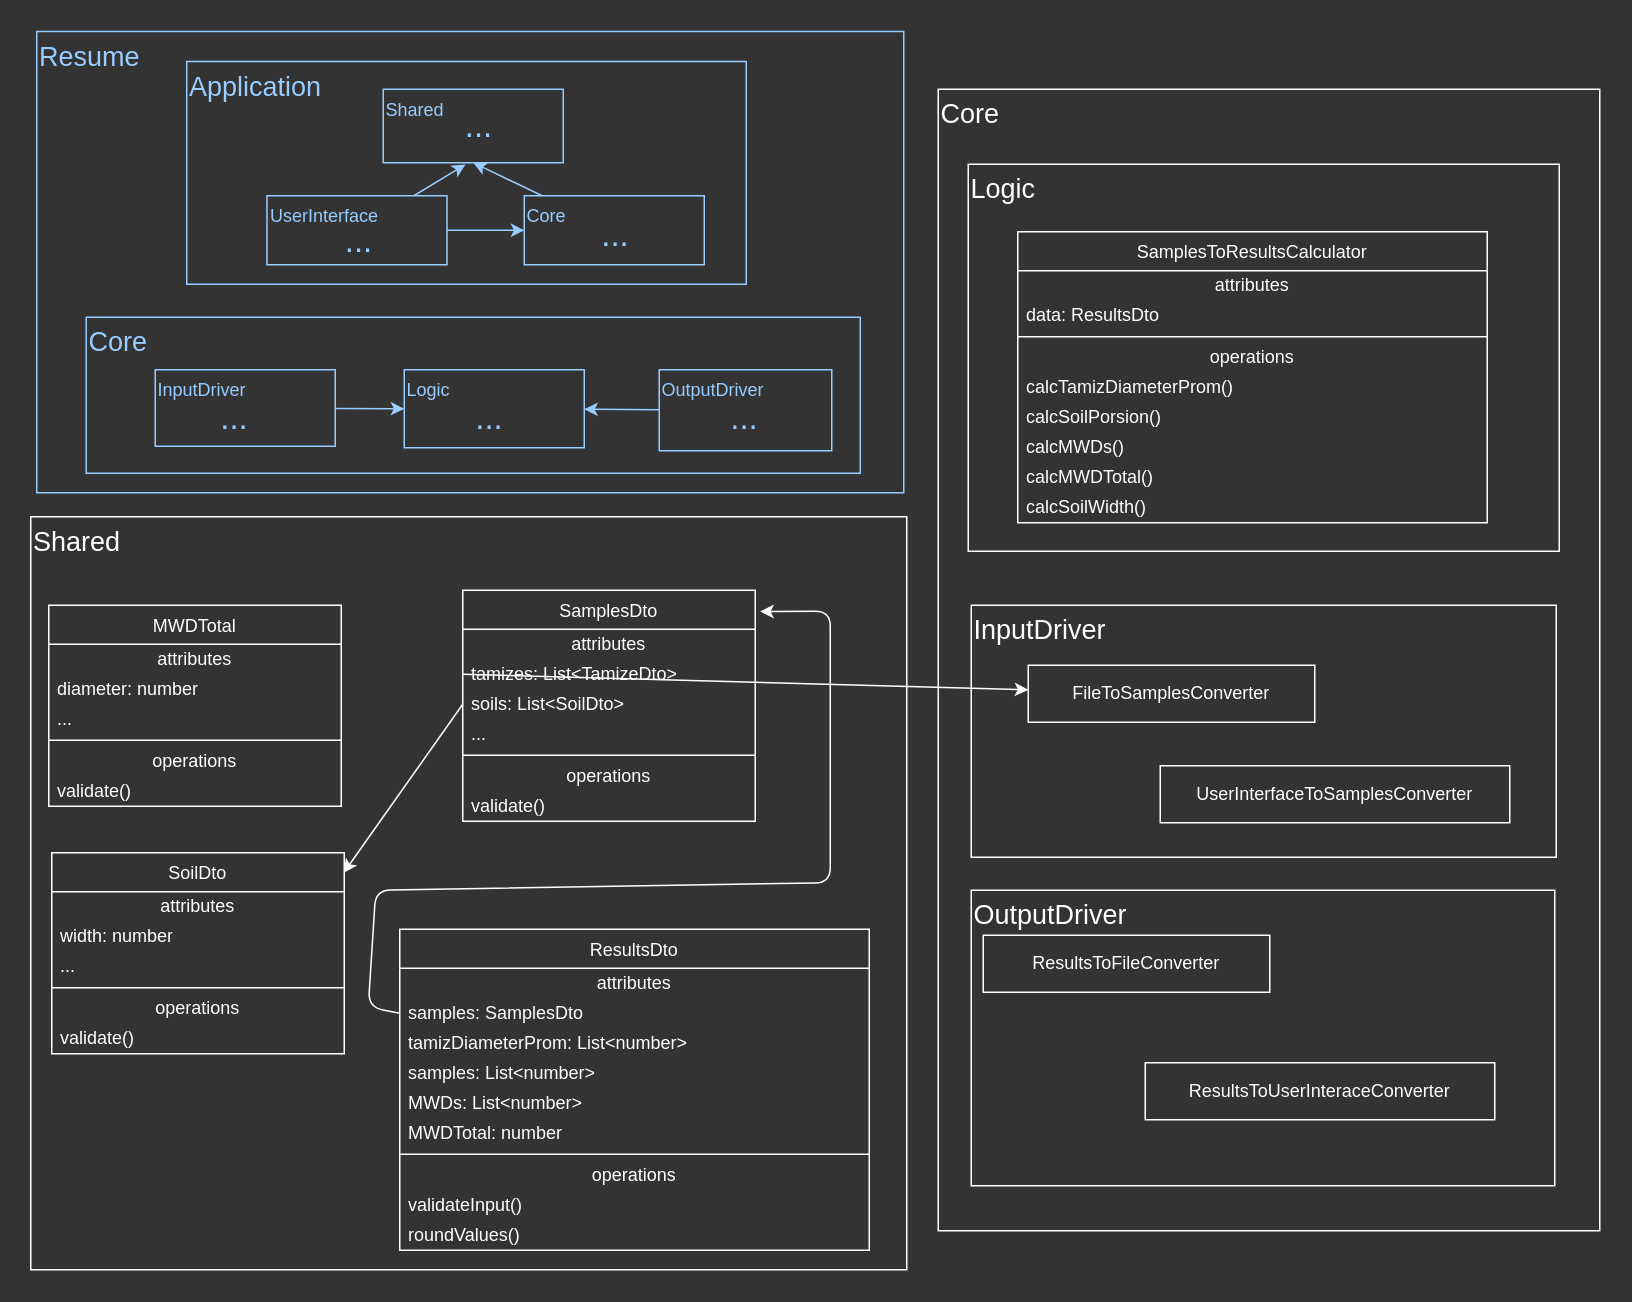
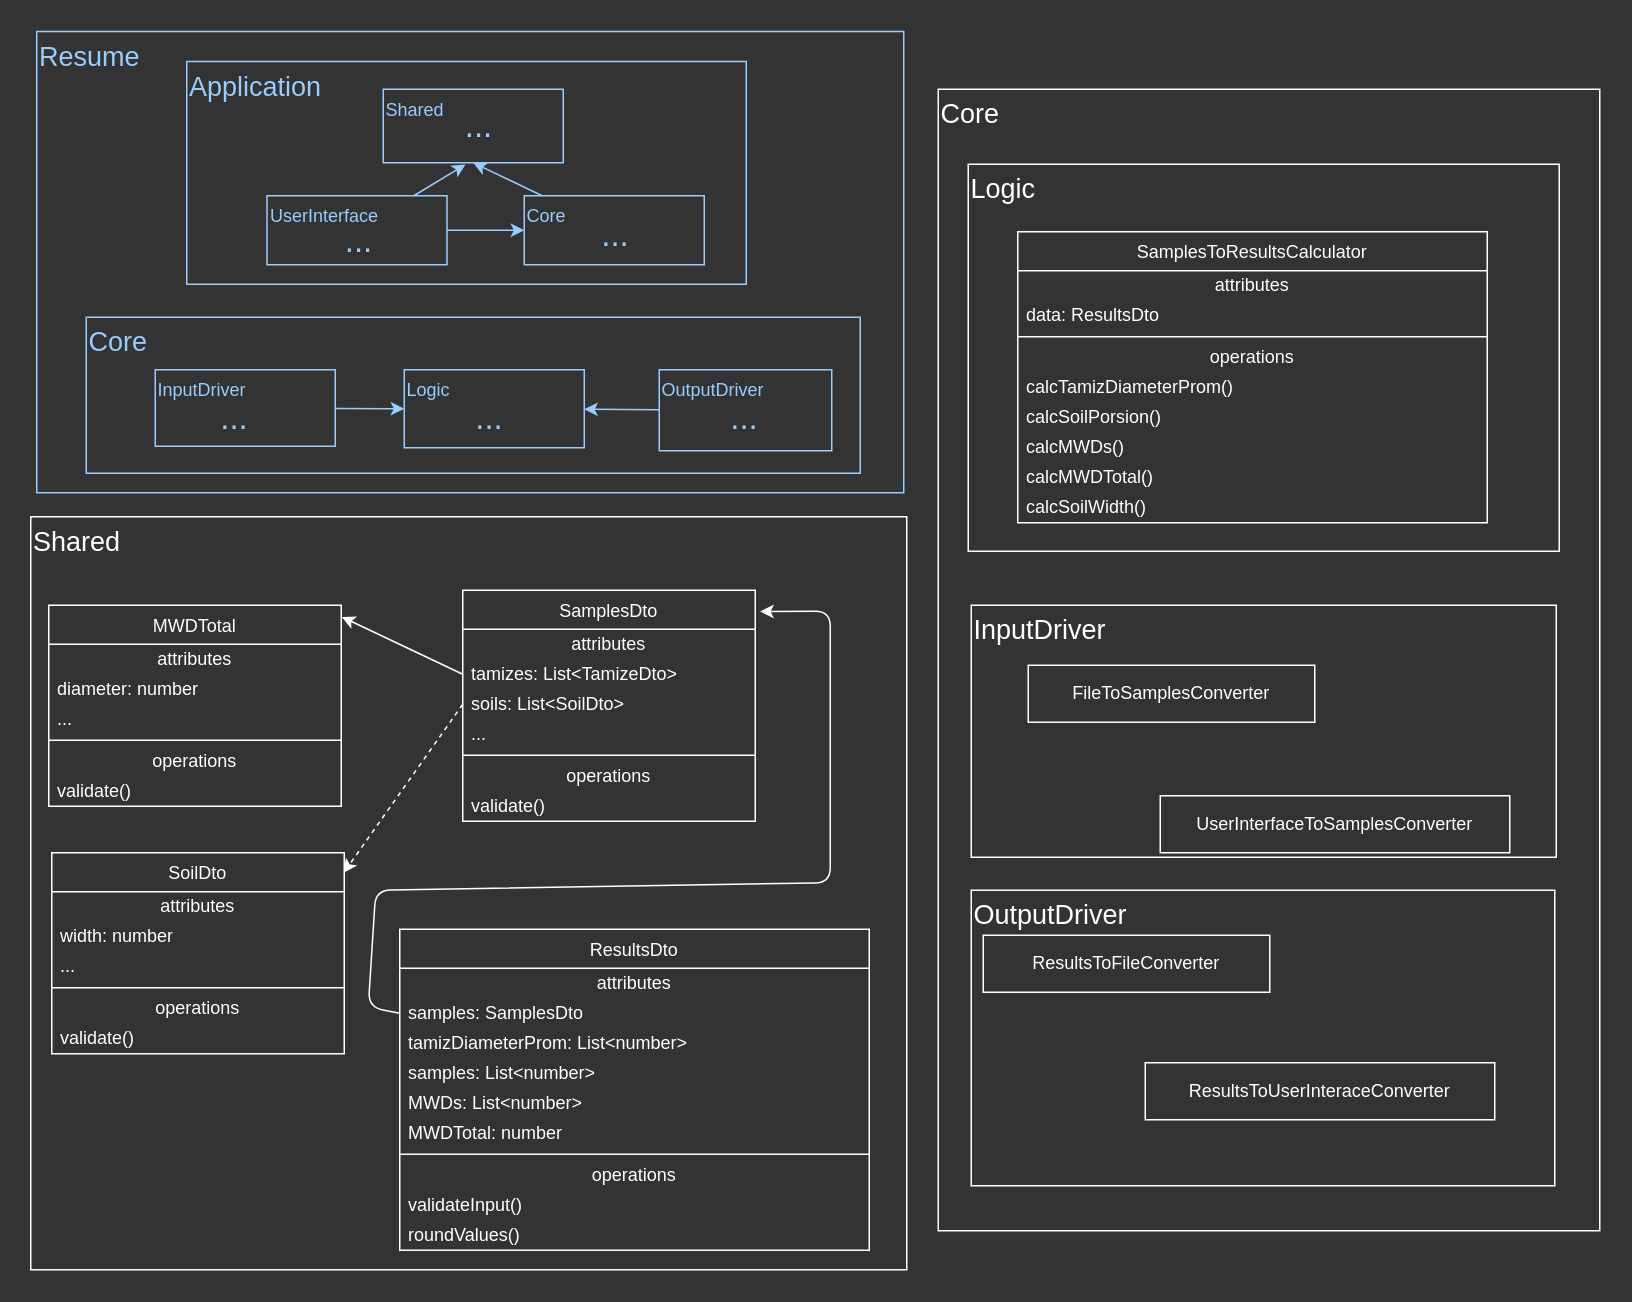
edge "tamizes: List<TamizeDto>" -> "FileToSamplesConverter": now "tamizes: List<TamizeDto>" -> "MWDTotal"
edge "soils: List<SoilDto>" -> "SoilDto": style solid -> dashed
node "UserInterfaceToSamplesConverter": moved (1335, 794) -> (1335, 824)
